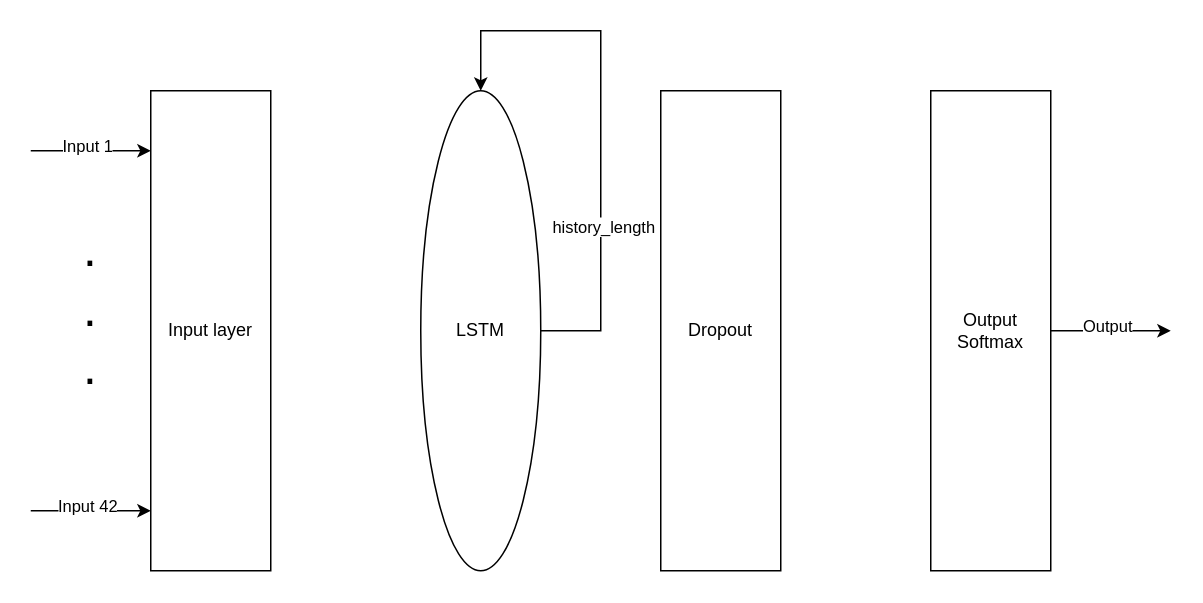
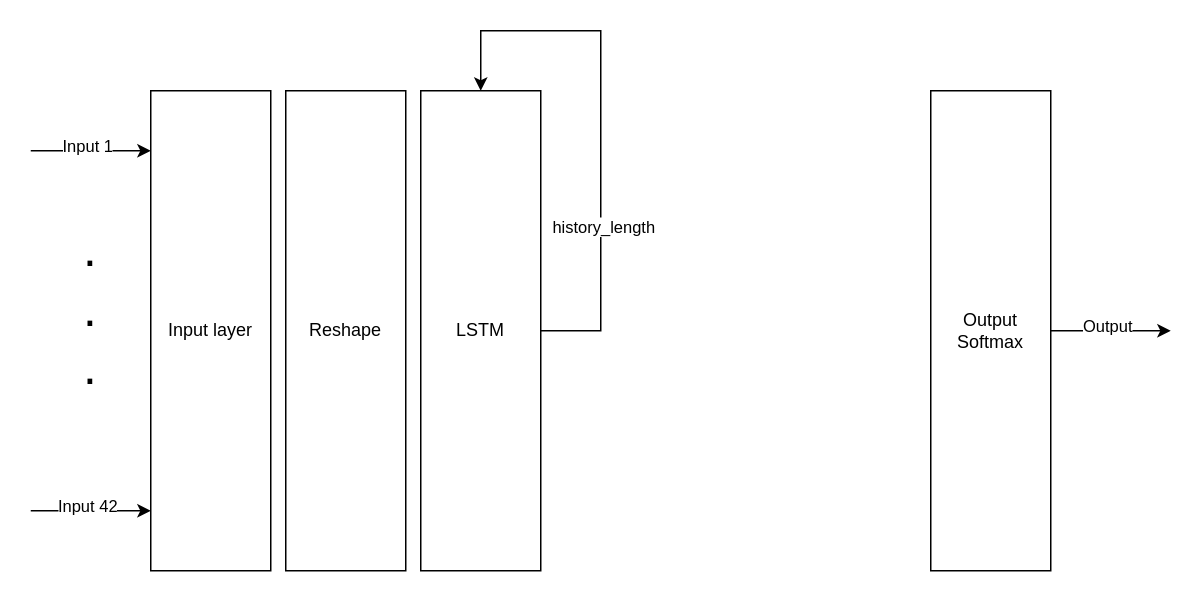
node "Reshape": added
node "LSTM": shape ellipse -> rectangle
node "Dropout": removed
